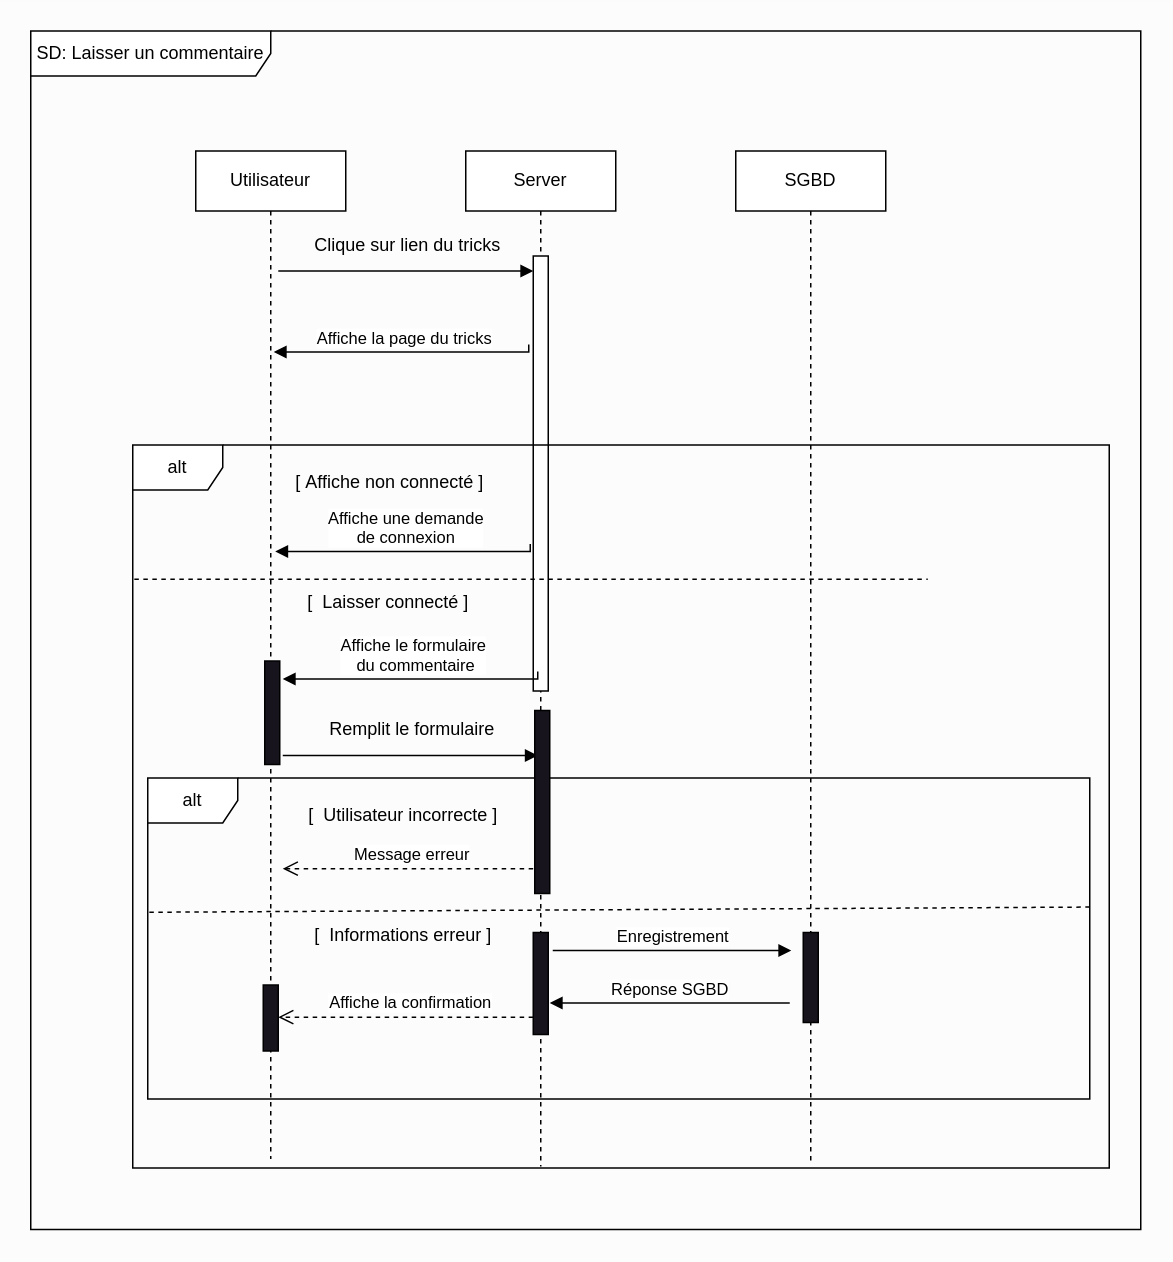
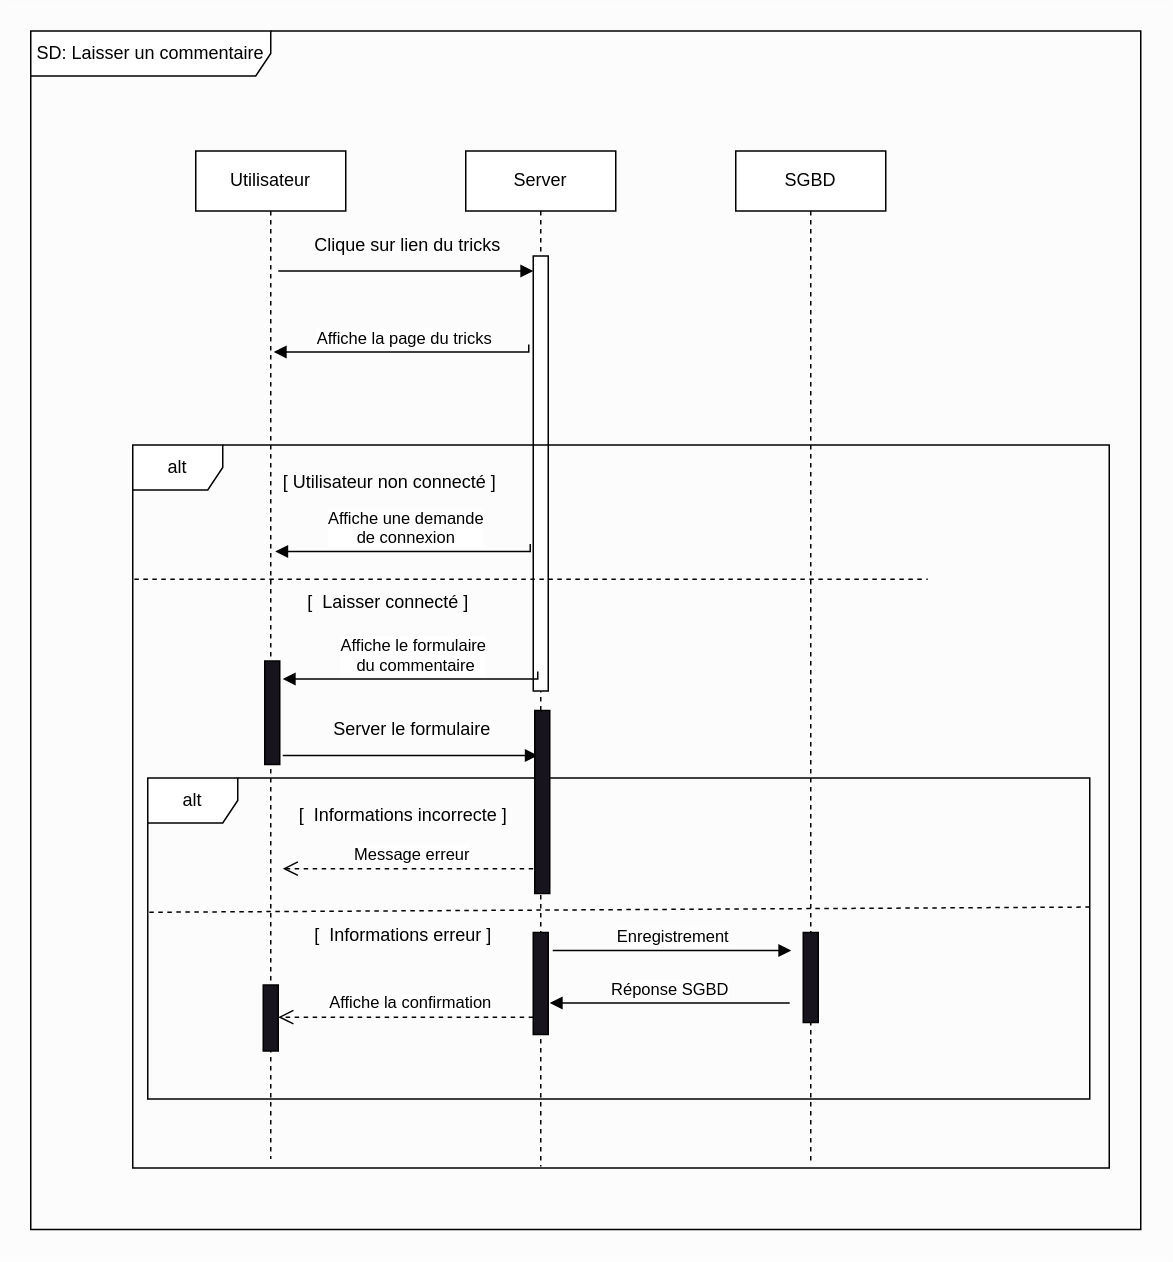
node "[ Affiche non connecté ]": label "[ Affiche non connecté ]" -> "[ Utilisateur non connecté ]"
node "Remplit le formulaire": label "Remplit le formulaire" -> "Server le formulaire"
node "[ Utilisateur incorrecte ]": label "[ Utilisateur incorrecte ]" -> "[ Informations incorrecte ]"
